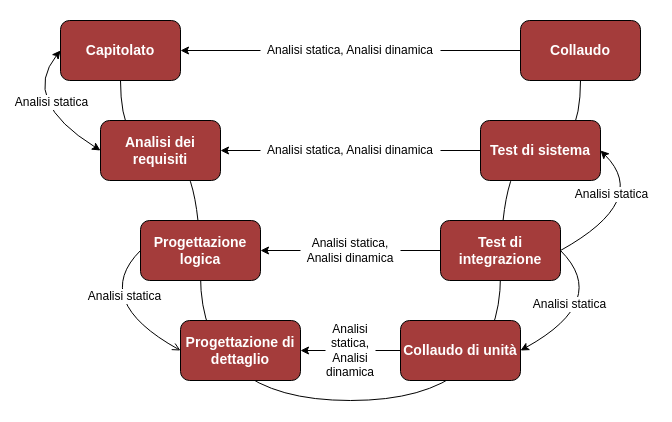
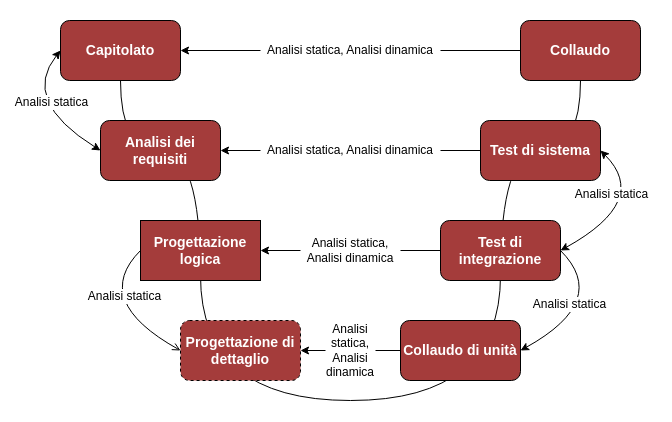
edge "Test di integrazione" -> "Test di sistema": arrowhead none -> classic
node "Progettazione logica": shape rounded rectangle -> rectangle
node "Progettazione di dettaglio": style solid -> dashed
